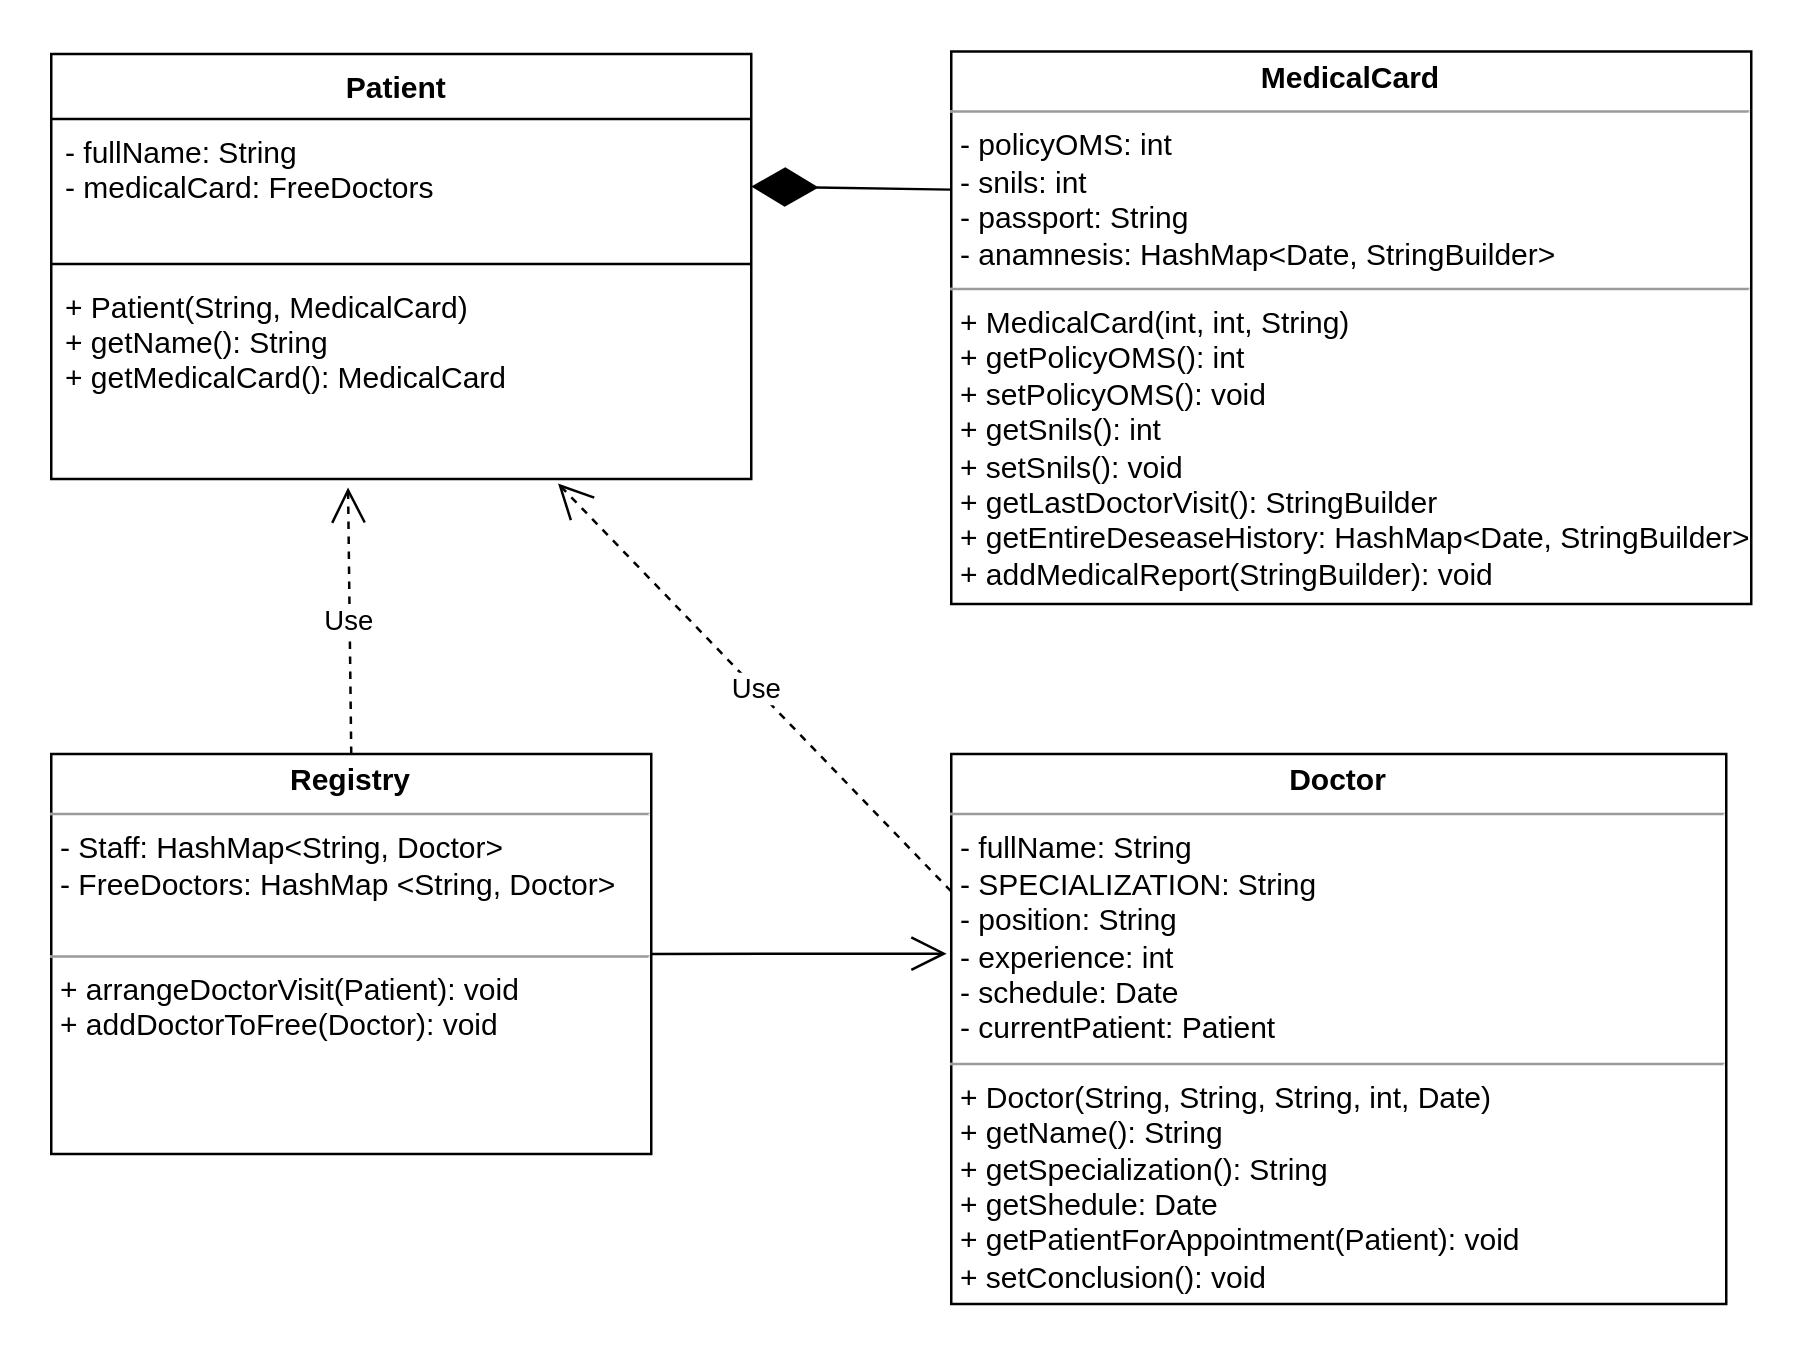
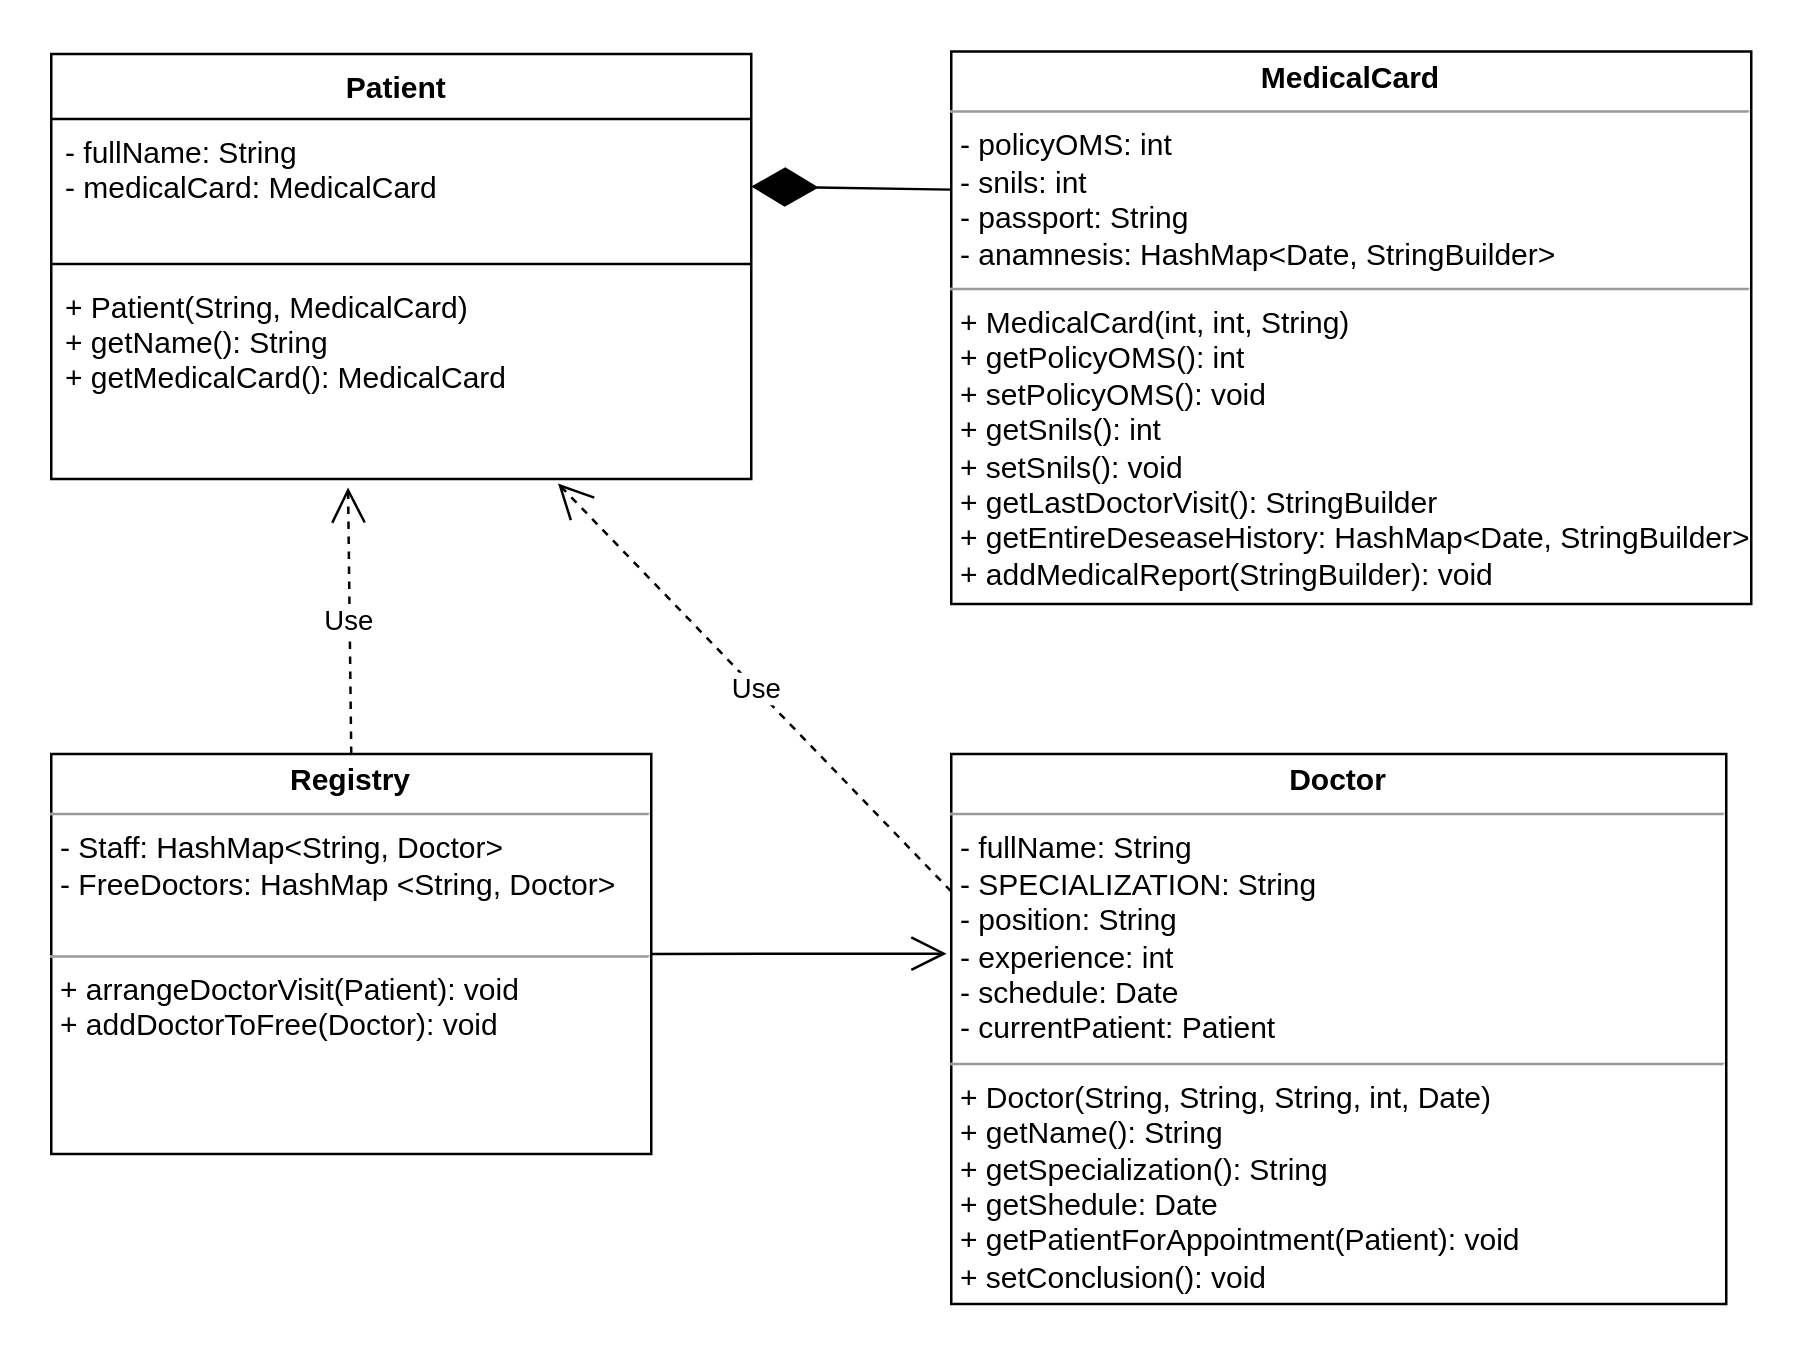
node "- fullName: String - medicalCard: FreeDoctors": label "- fullName: String - medicalCard: FreeDoctors" -> "- fullName: String - medicalCard: MedicalCard"
